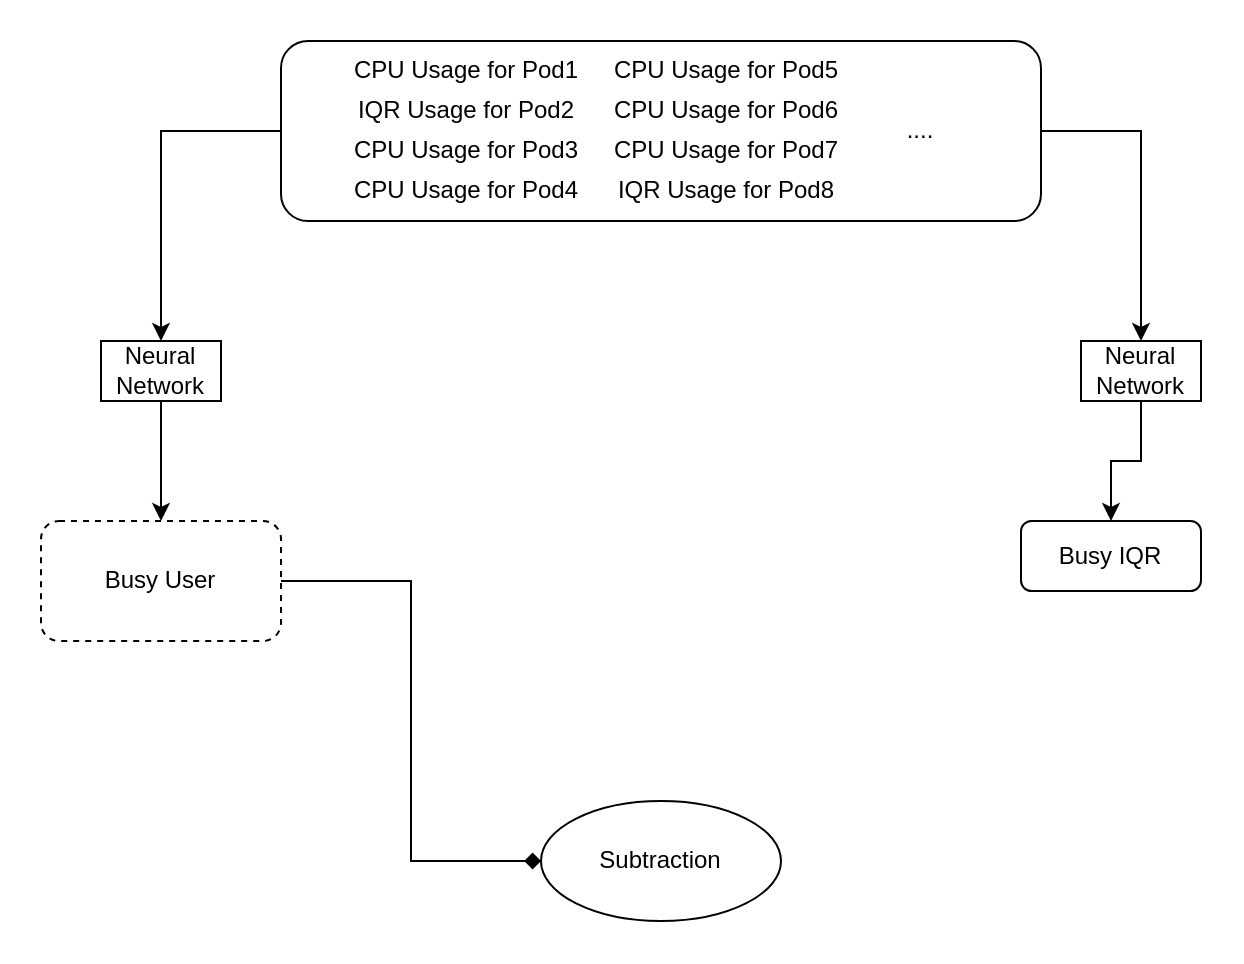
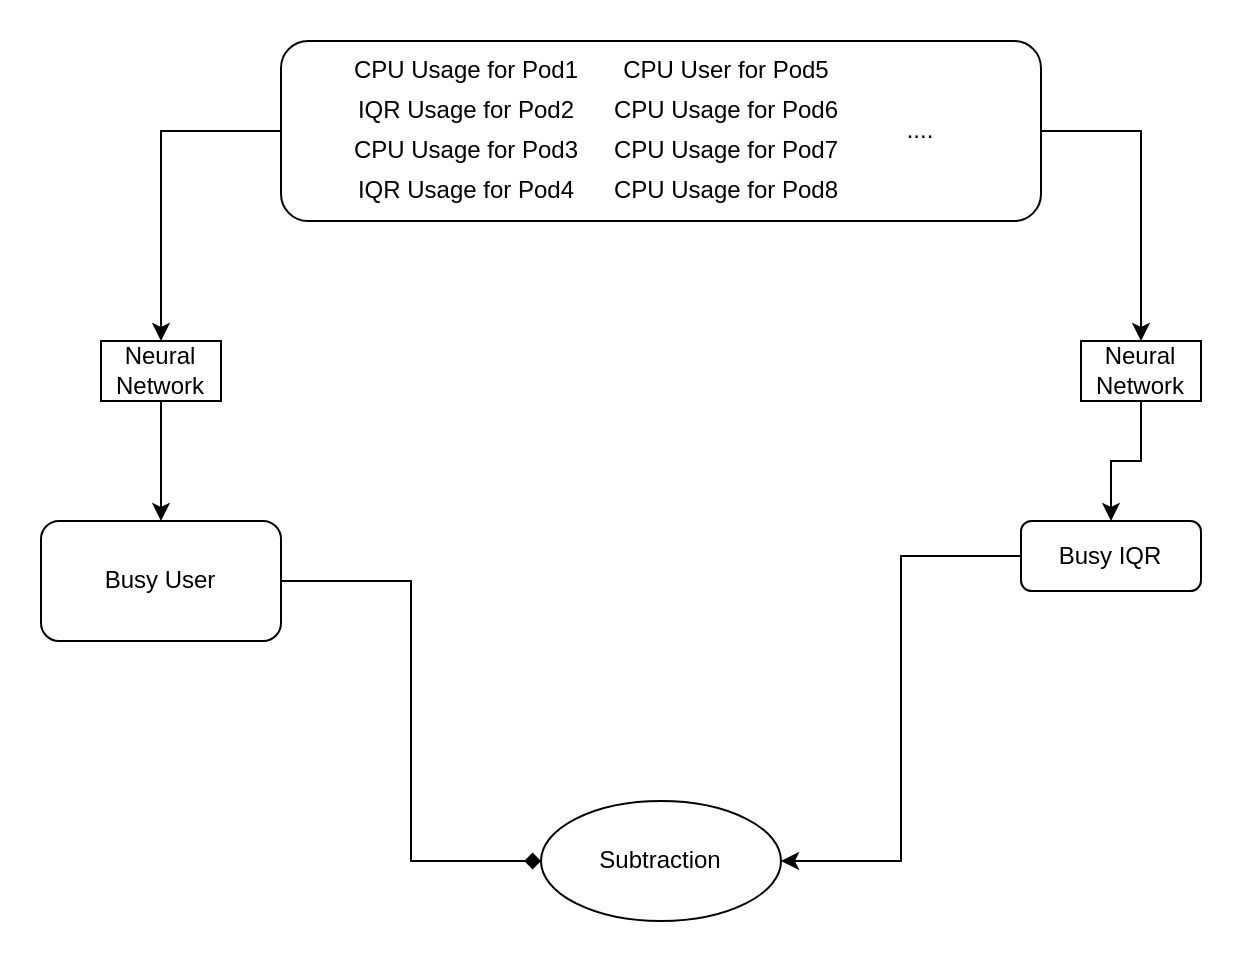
node "CPU Usage for Pod5": label "CPU Usage for Pod5" -> "CPU User for Pod5"
node "CPU Usage for Pod4": label "CPU Usage for Pod4" -> "IQR Usage for Pod4"
node "IQR Usage for Pod8": label "IQR Usage for Pod8" -> "CPU Usage for Pod8"
node "Busy User": style dashed -> solid
edge "Busy IQR" -> "Subtraction": added
